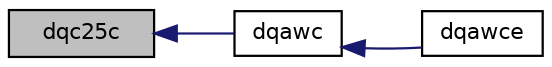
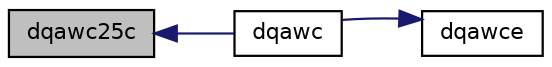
node "dqc25c": label "dqc25c" -> "dqawc25c"
edge "dqawce" -> "dqawc": reversed
